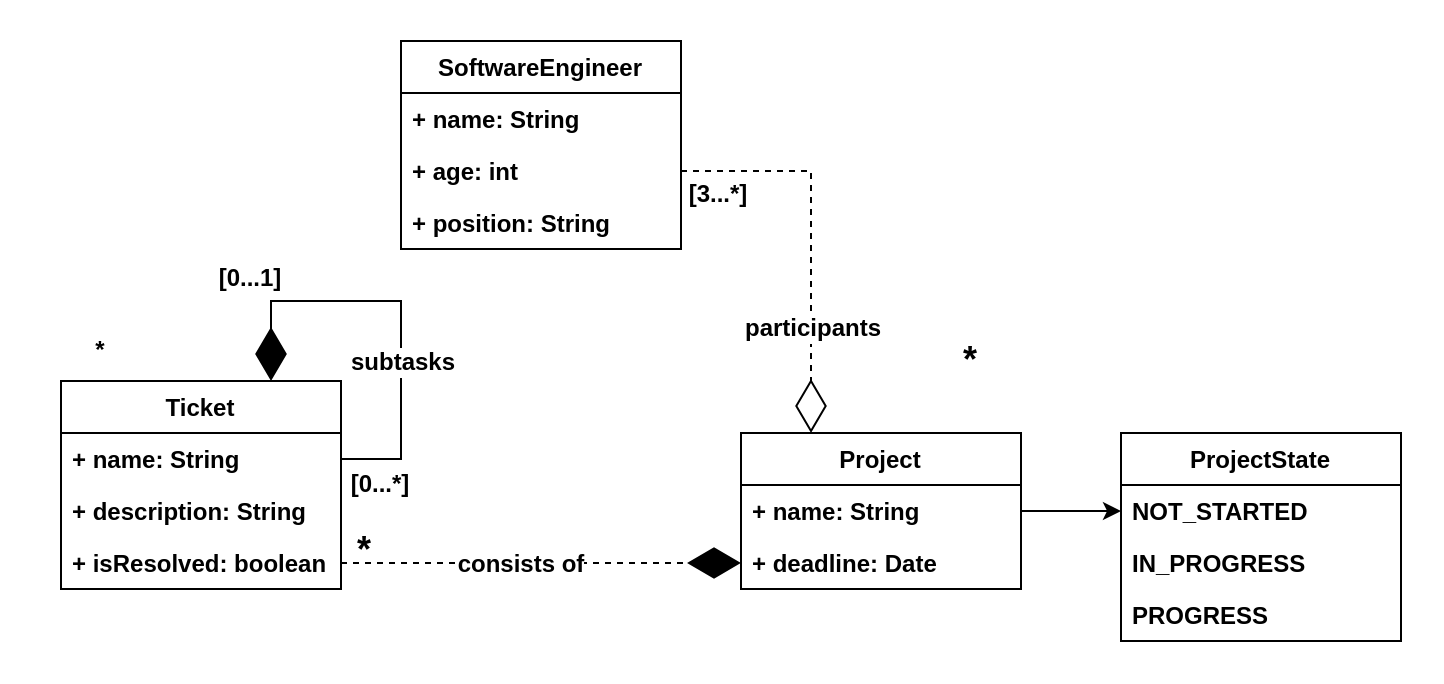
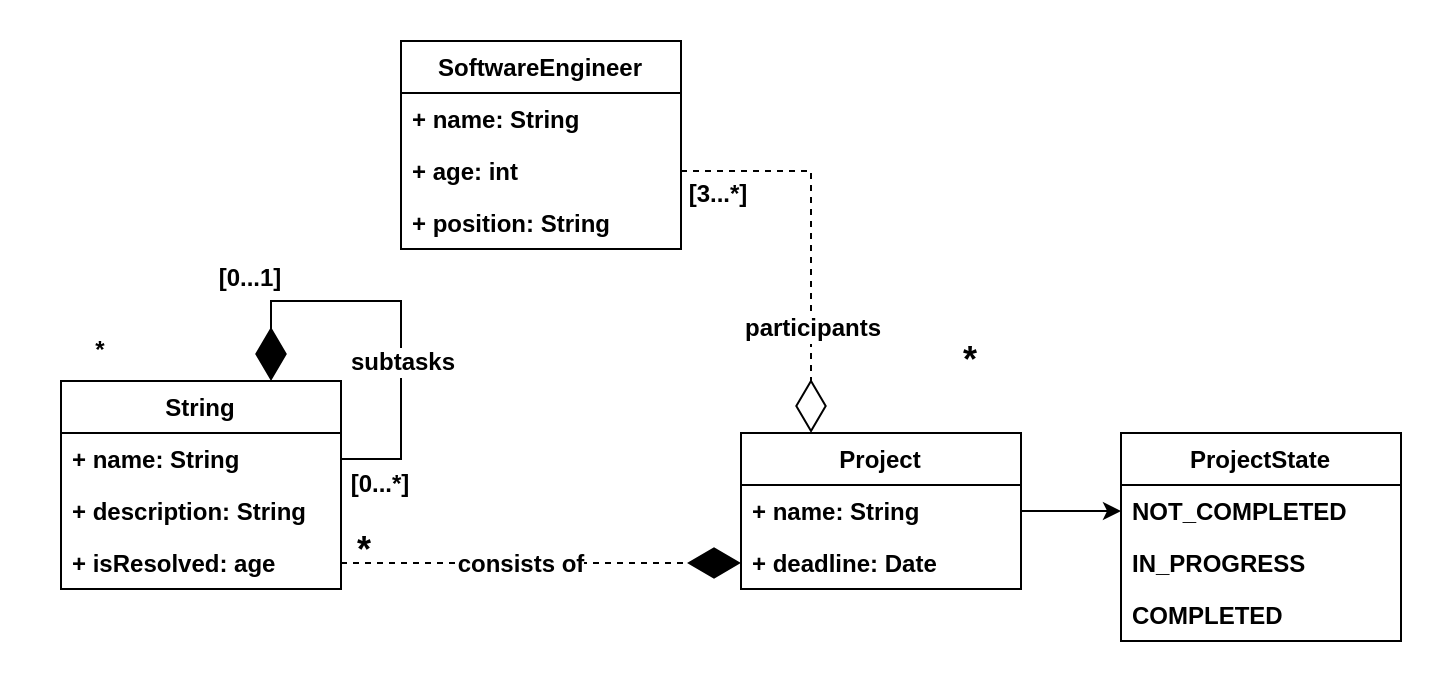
node "Ticket": label "Ticket" -> "String"
node "NOT_STARTED": label "NOT_STARTED" -> "NOT_COMPLETED"
node "+ isResolved: boolean": label "+ isResolved: boolean" -> "+ isResolved: age"
node "PROGRESS": label "PROGRESS" -> "COMPLETED"
